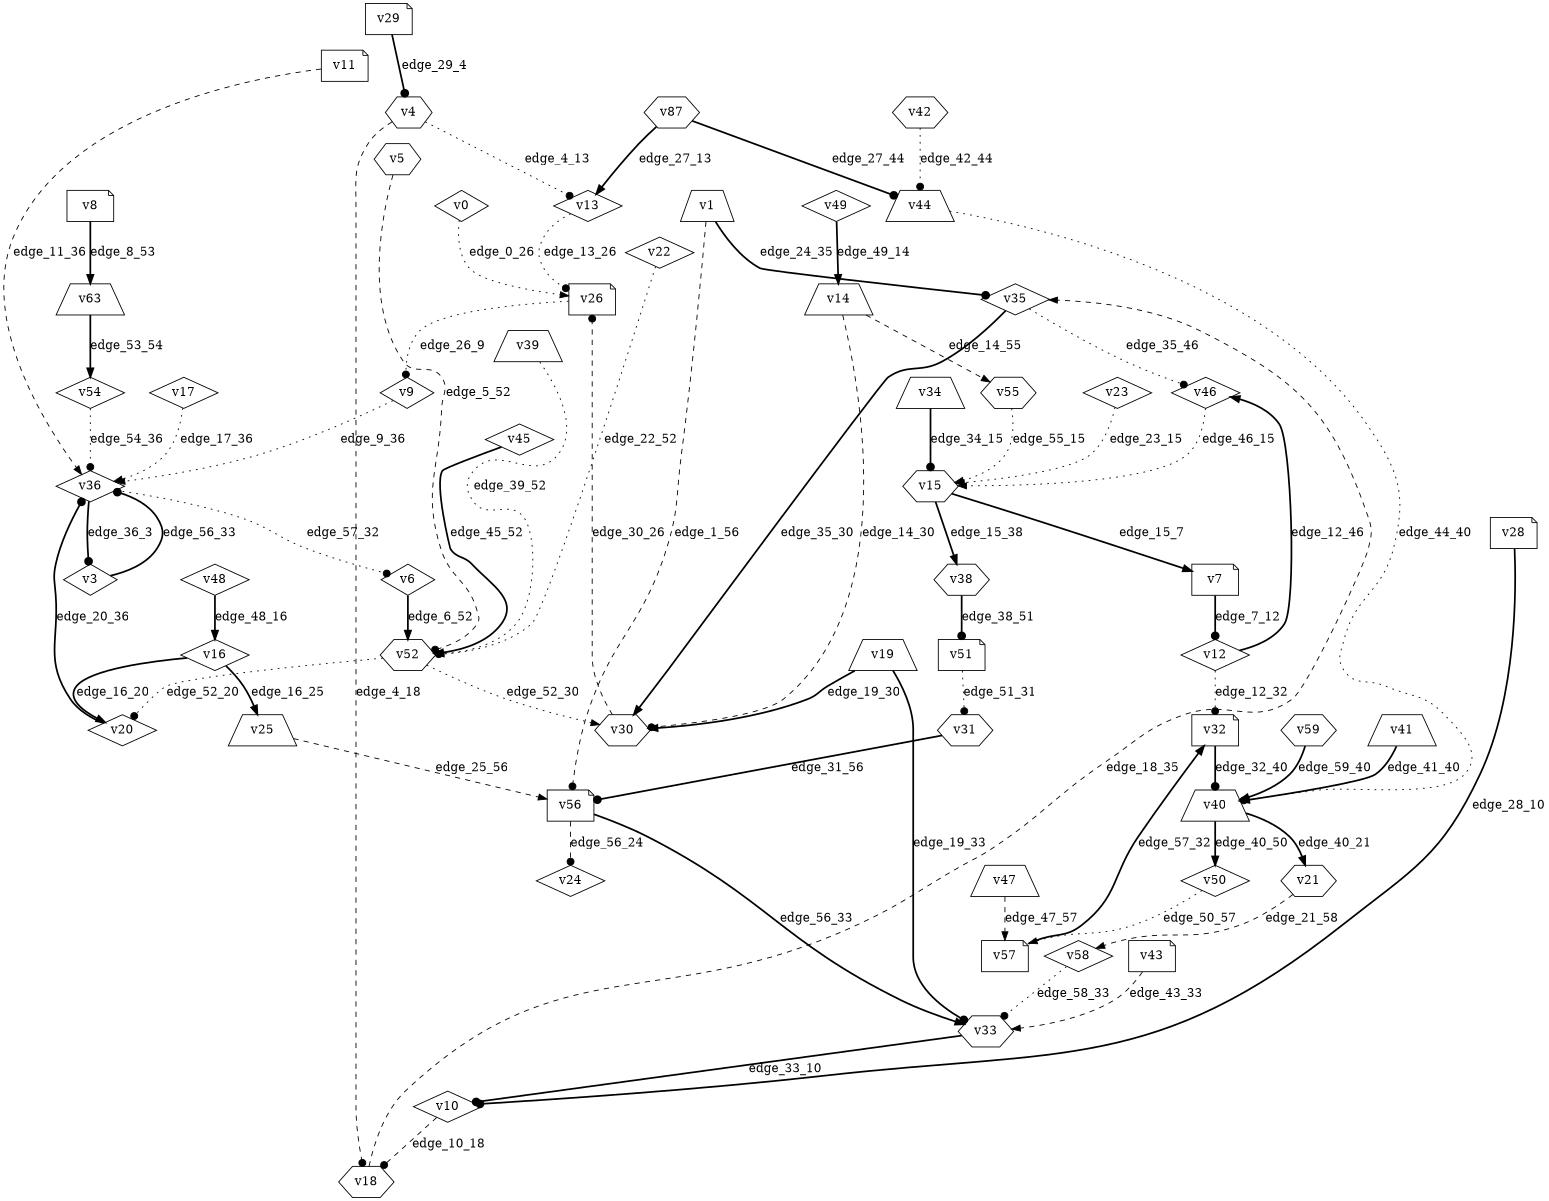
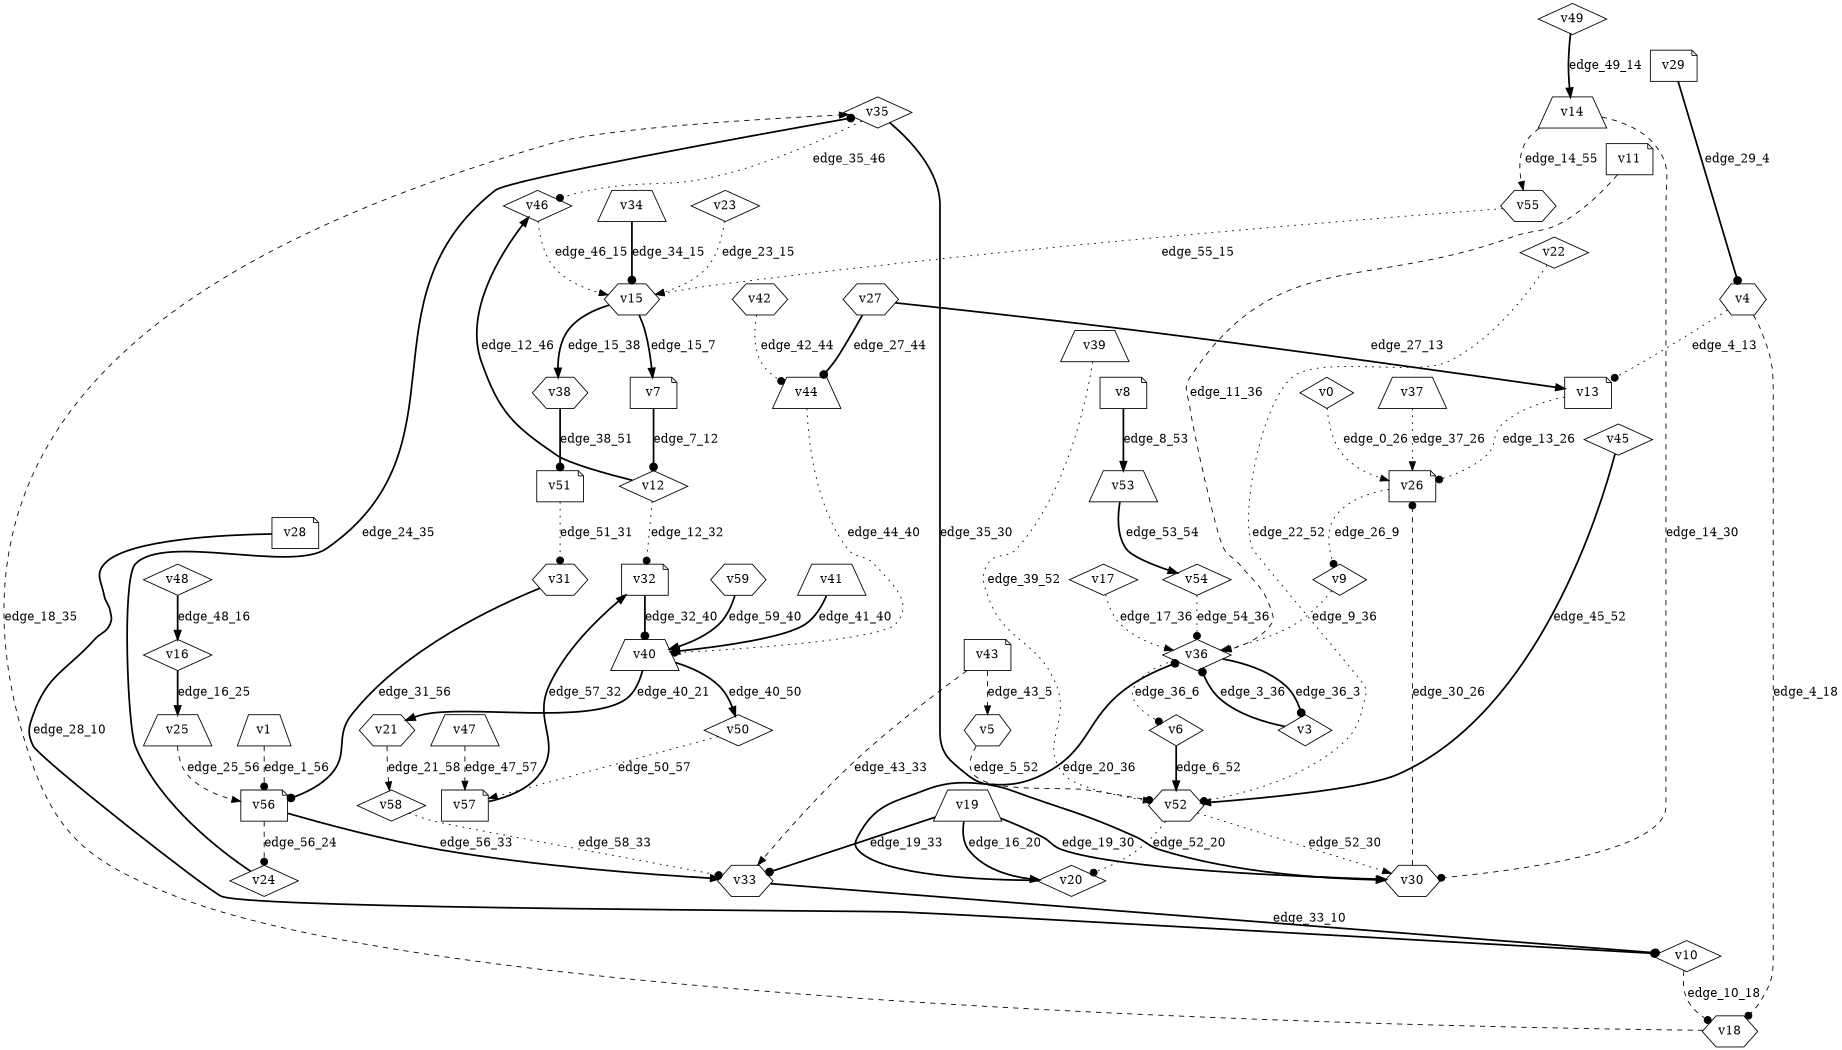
node "v87": label "v87" -> "v27"
node "v13": shape diamond -> note
edge "v1" -> "v35": now "v24" -> "v35"
node "v63": label "v63" -> "v53"
node "v37": added
edge "v3" -> "v36": label "edge_56_33" -> "edge_3_36"
edge "v36" -> "v6": label "edge_57_32" -> "edge_36_6"
edge "v16" -> "v20": now "v19" -> "v20"
edge "v43" -> "v5": added, label "edge_43_5"
